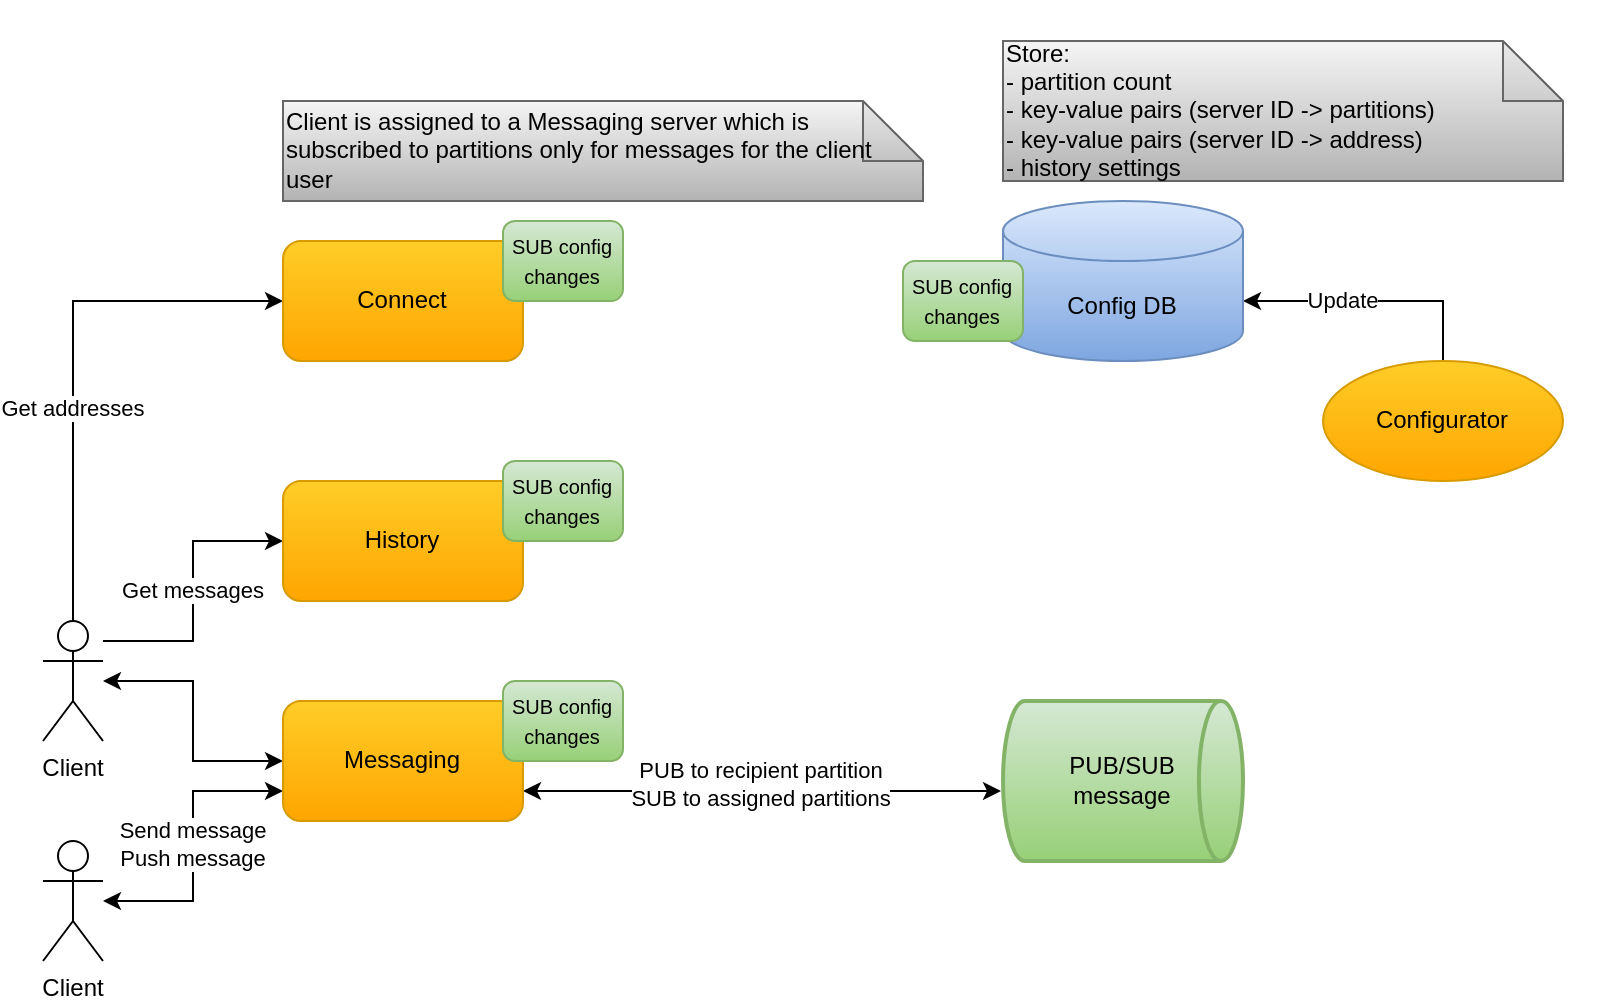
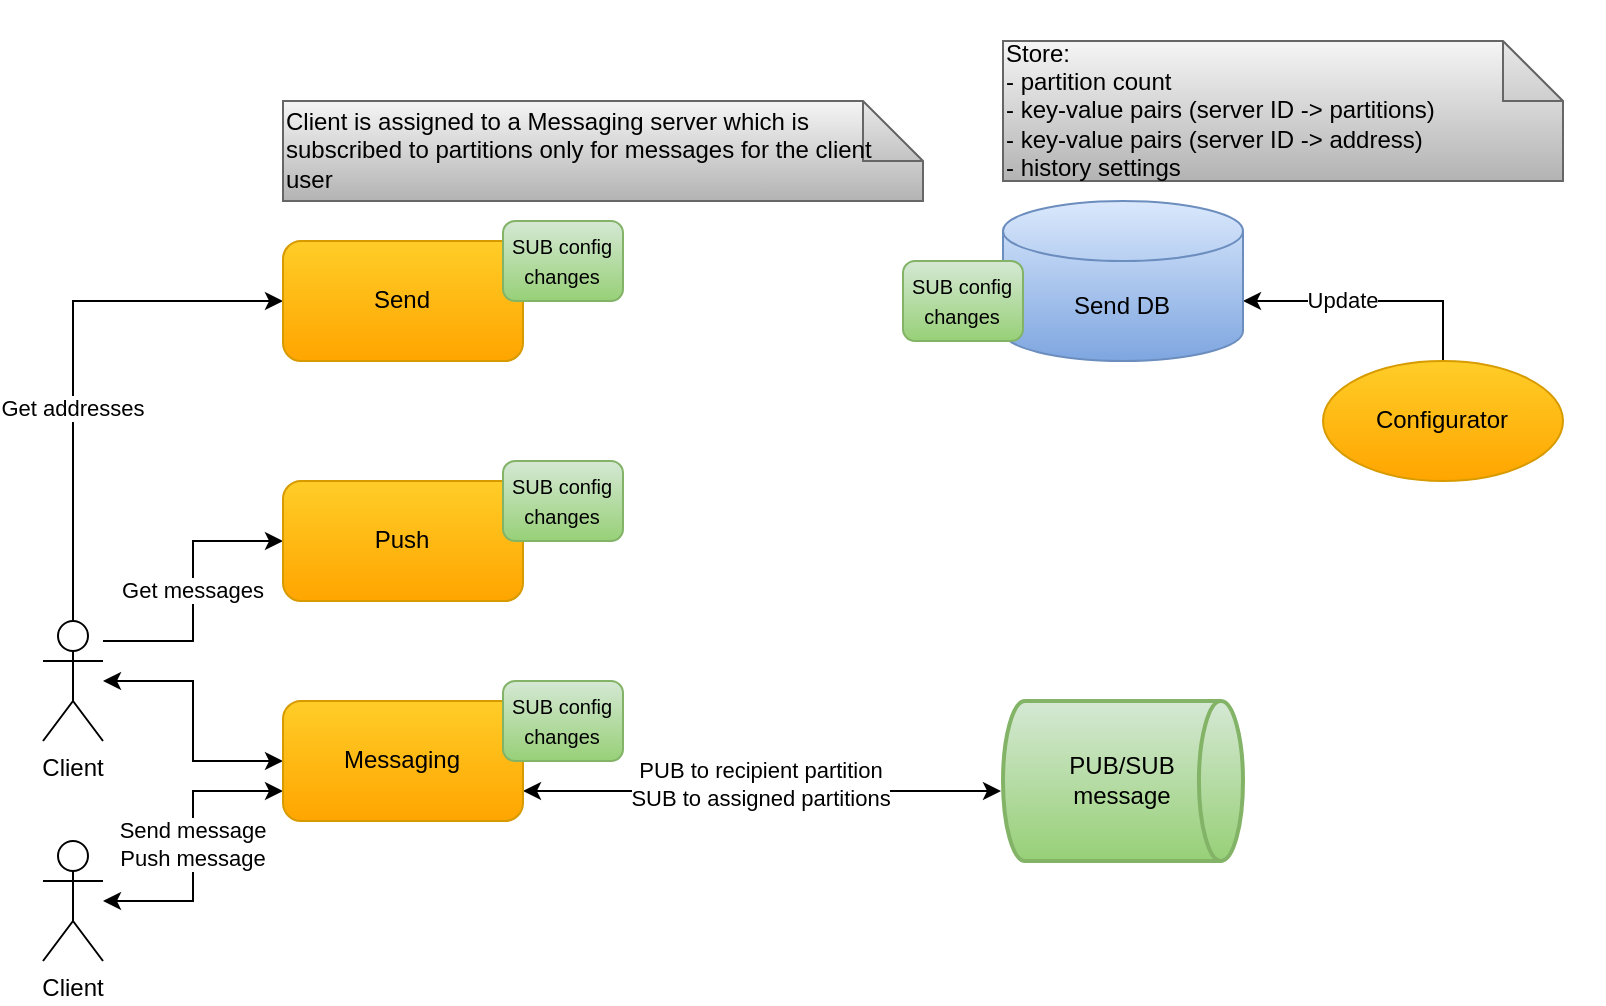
node "Connect": label "Connect" -> "Send"
node "Config DB": label "Config DB" -> "Send DB"
node "History": label "History" -> "Push"
